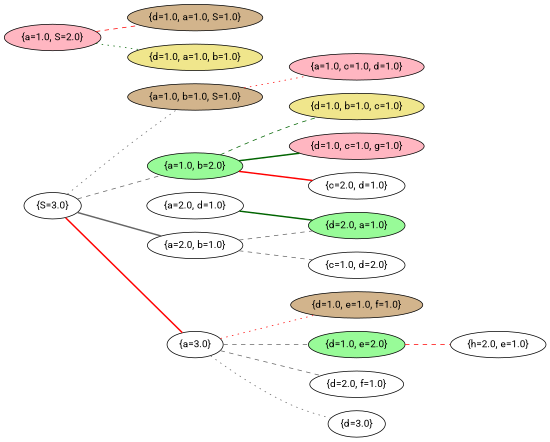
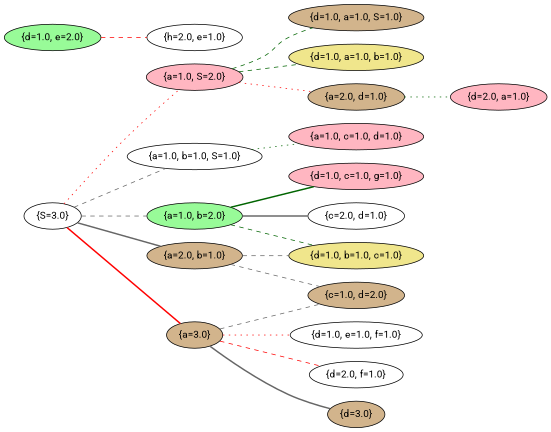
edge "{d=1.0, a=1.0, S=1.0}" -- "{a=1.0, S=2.0}": color red -> darkgreen
edge "{a=1.0, S=2.0}" -- "{d=1.0, a=1.0, b=1.0}": style dotted -> dashed
edge "{a=1.0, c=1.0, d=1.0}" -- "{a=1.0, b=1.0, S=1.0}": color red -> darkgreen
edge "{a=1.0, S=2.0}" -- "{a=2.0, d=1.0}": added
node "{a=1.0, b=1.0, S=1.0}": fillcolor tan -> white
edge "{a=1.0, S=2.0}" -- "{S=3.0}": added
edge "{a=1.0, b=1.0, S=1.0}" -- "{S=3.0}": style dotted -> dashed
edge "{a=1.0, b=2.0}" -- "{c=2.0, d=1.0}": color red -> gray40
node "{a=2.0, d=1.0}": fillcolor white -> tan
edge "{a=2.0, d=1.0}" -- "{d=2.0, a=1.0}": style bold -> dotted
node "{d=2.0, a=1.0}": fillcolor palegreen -> lightpink
edge "{d=2.0, a=1.0}" -- "{a=2.0, b=1.0}": now "{d=1.0, b=1.0, c=1.0}" -- "{a=2.0, b=1.0}"
node "{a=2.0, b=1.0}": fillcolor white -> tan
node "{c=1.0, d=2.0}": fillcolor white -> tan
node "{d=1.0, e=1.0, f=1.0}": fillcolor tan -> white
node "{a=3.0}": fillcolor white -> tan
edge "{a=3.0}" -- "{d=1.0, e=2.0}": now "{a=3.0}" -- "{c=1.0, d=2.0}"
edge "{a=3.0}" -- "{d=2.0, f=1.0}": color gray40 -> red
edge "{a=3.0}" -- "{d=3.0}": style dotted -> bold
node "{d=3.0}": fillcolor white -> tan
